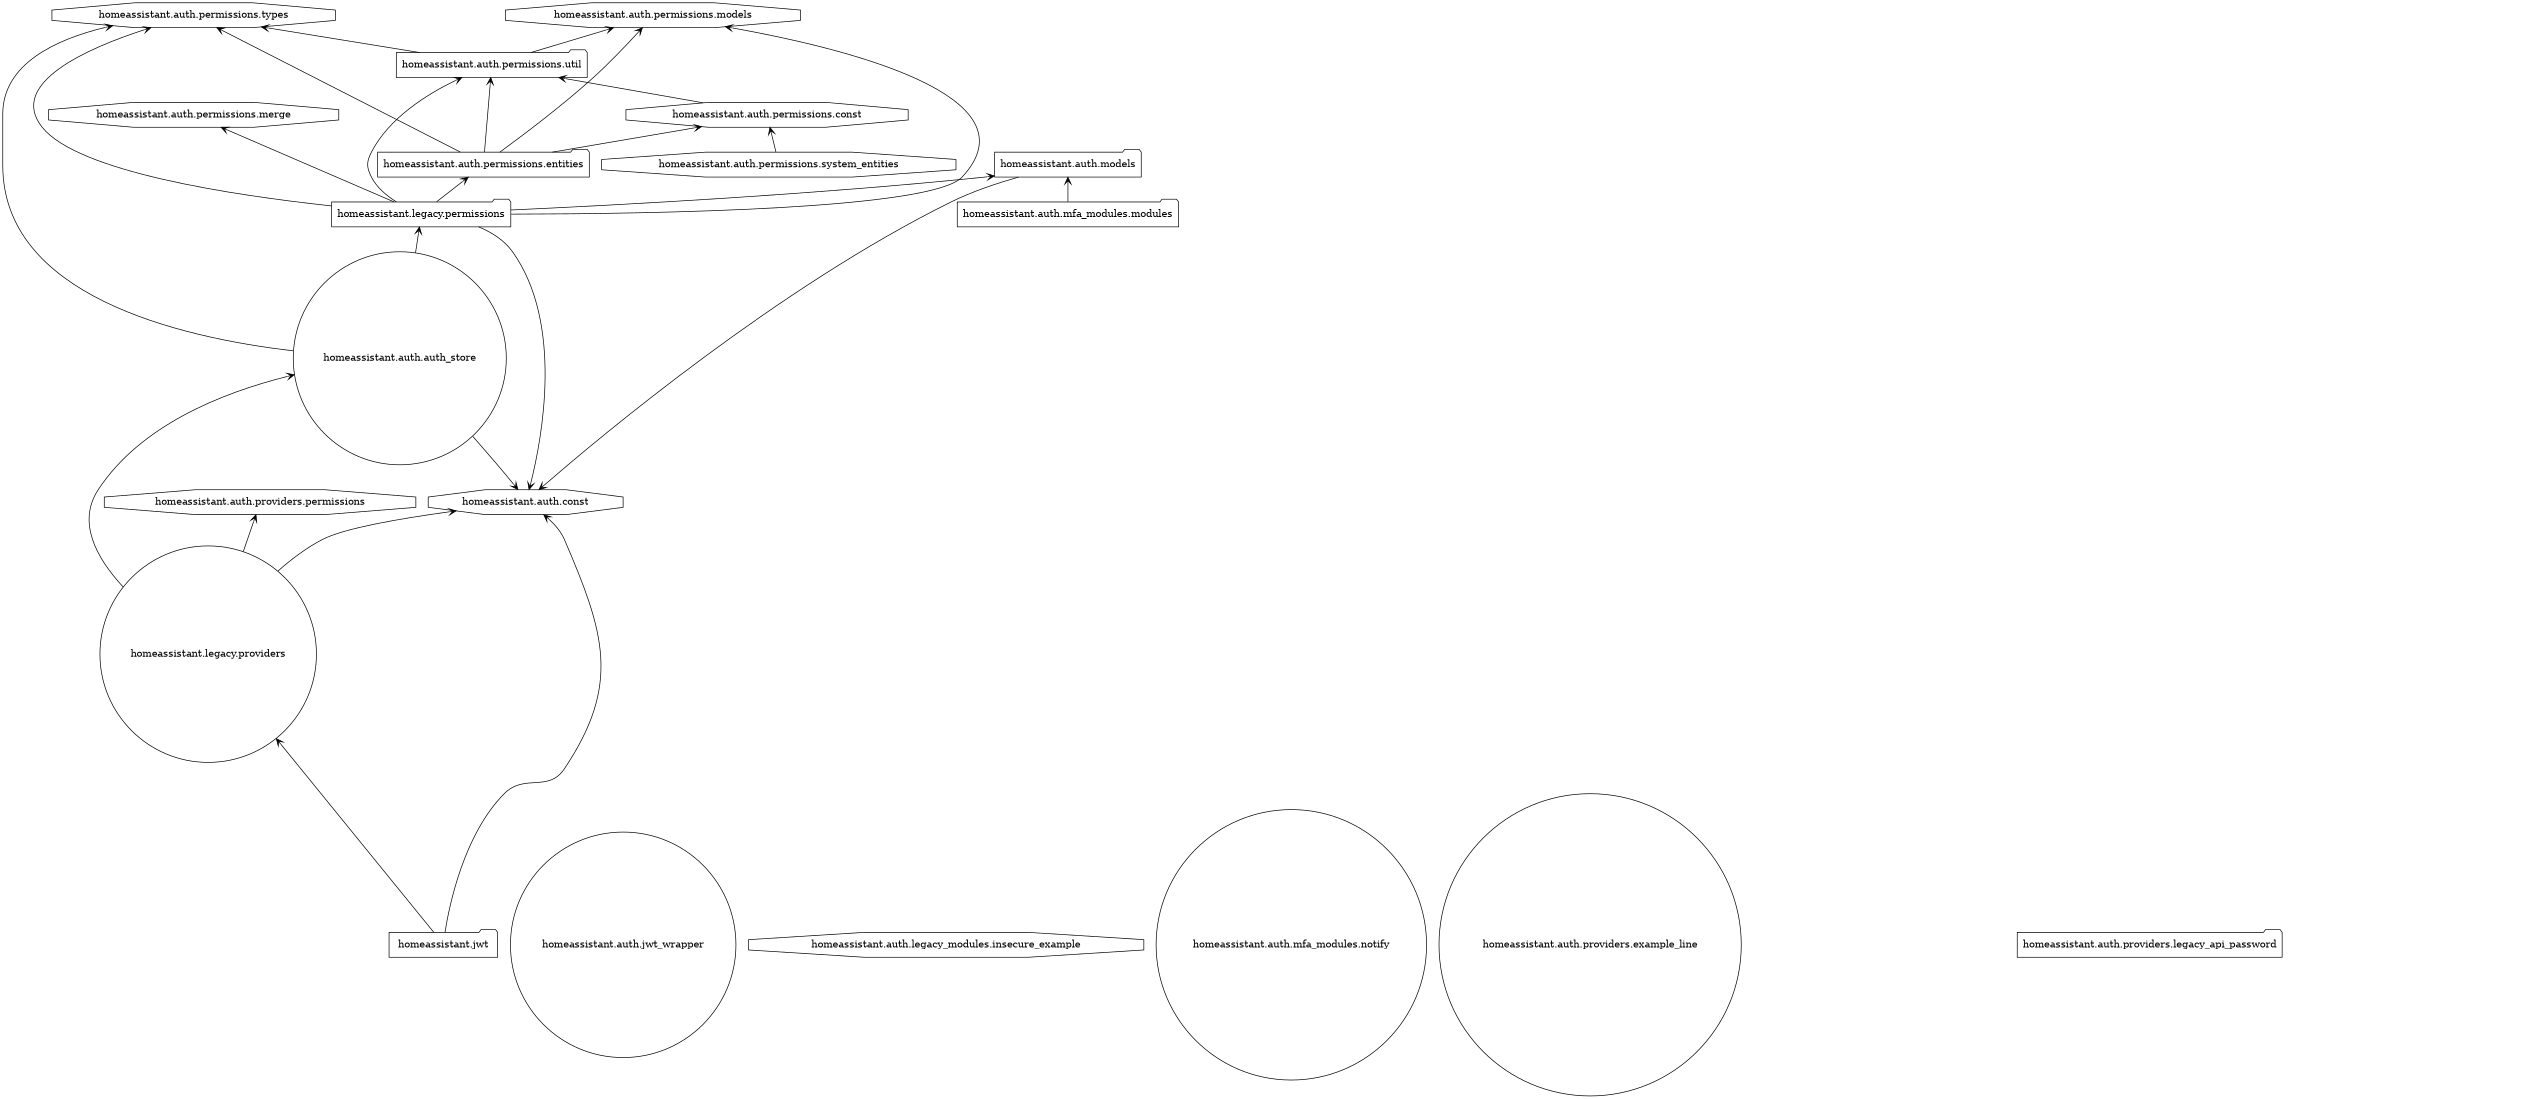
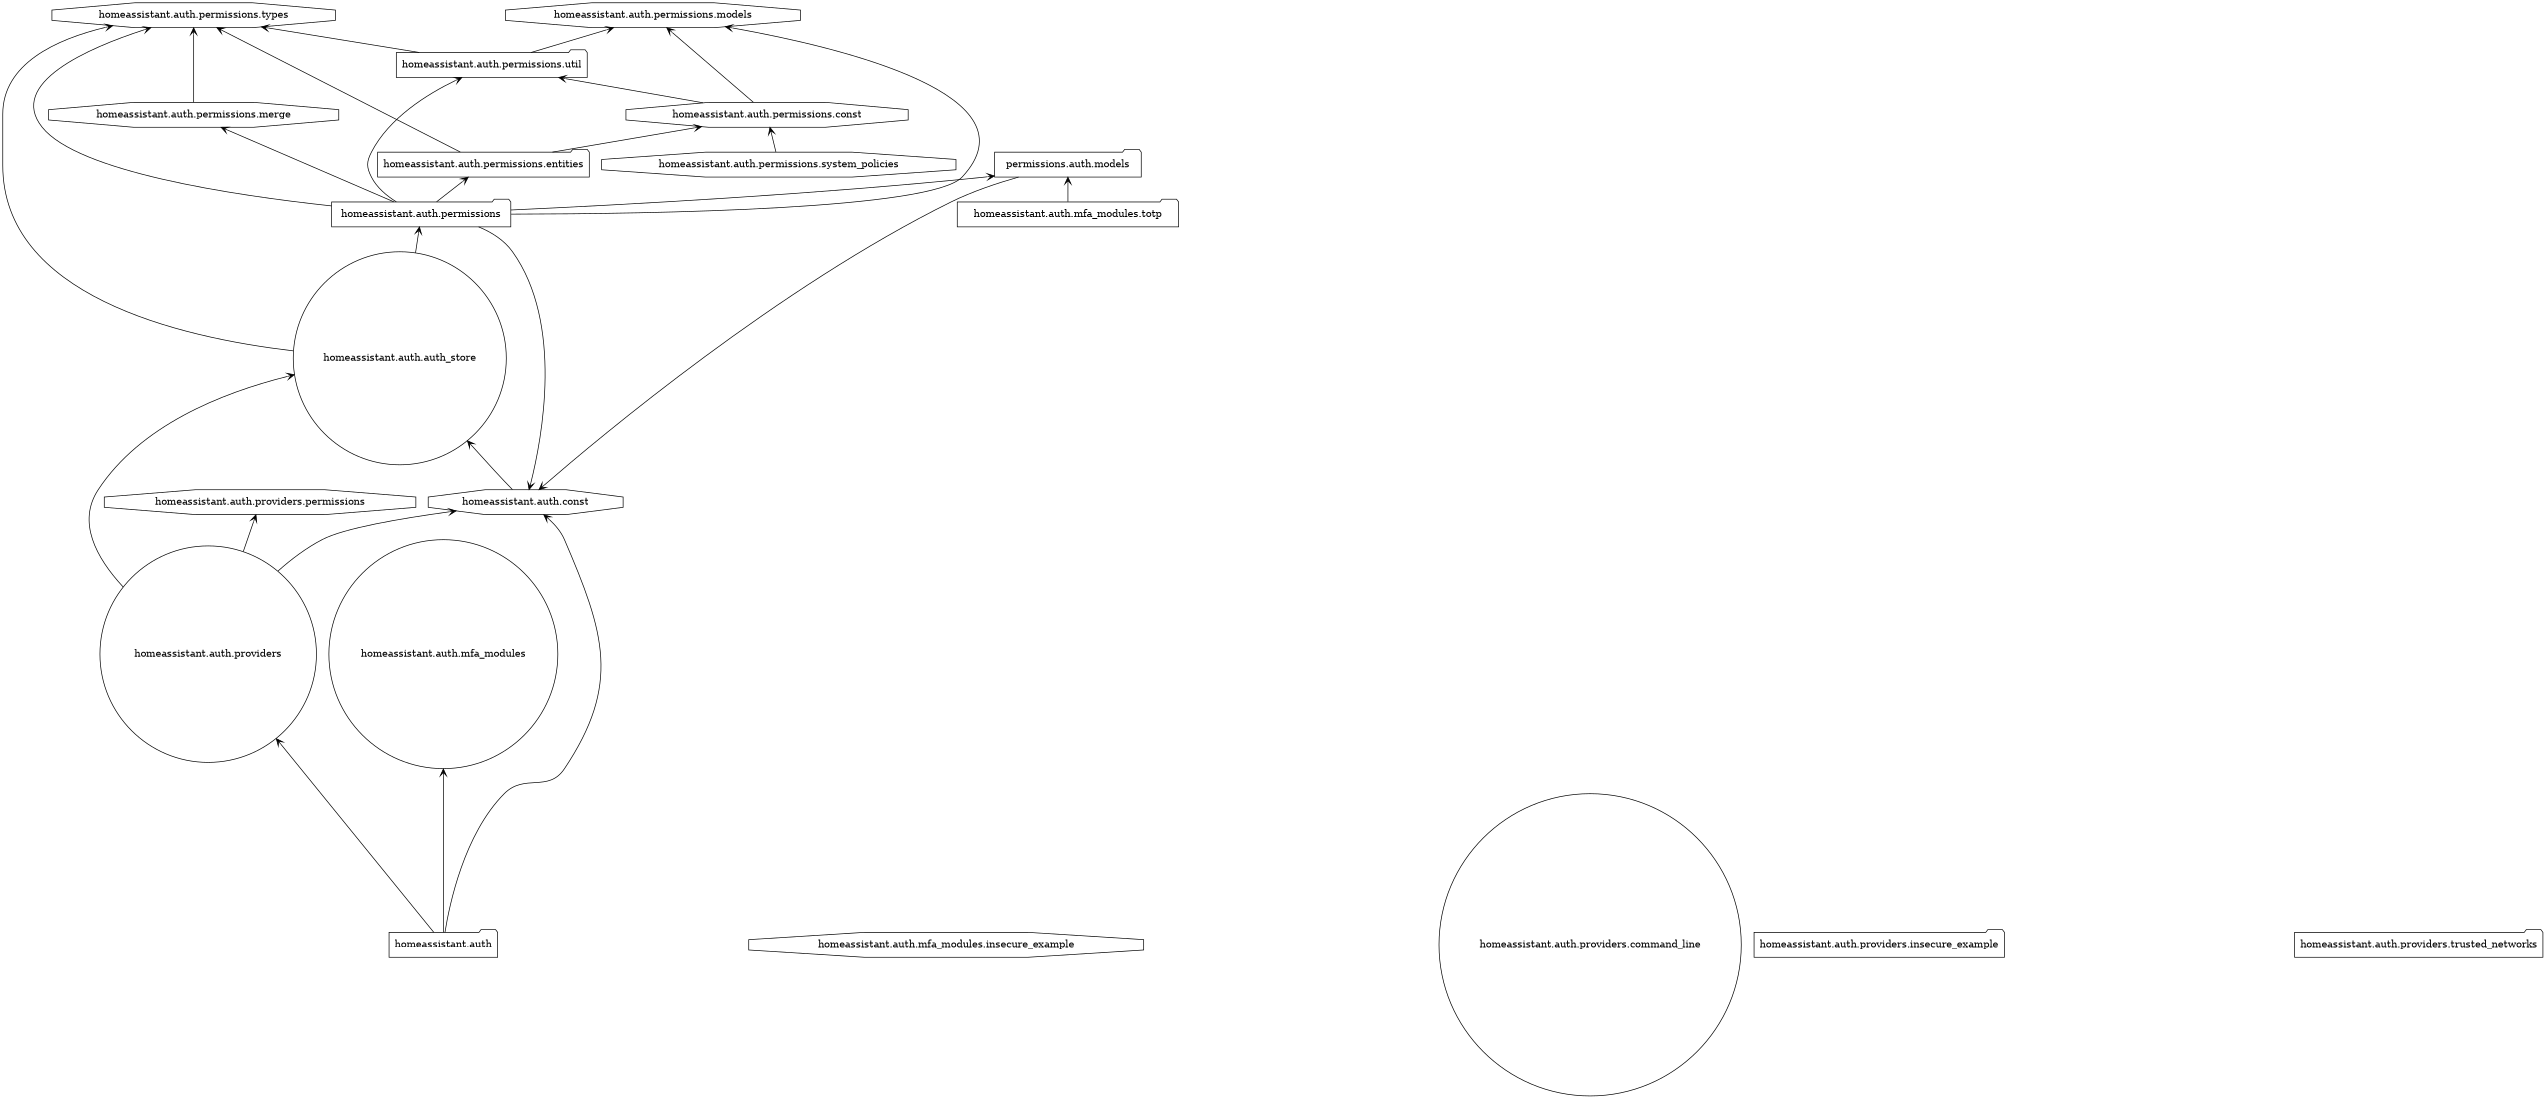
edge "homeassistant.auth.permissions.merge" -> "homeassistant.auth.permissions.types": added
edge "homeassistant.auth.permissions.entities" -> "homeassistant.auth.permissions.models": now "homeassistant.auth.permissions.const" -> "homeassistant.auth.permissions.models"
edge "homeassistant.auth.permissions.entities" -> "homeassistant.auth.permissions.util": removed
node "homeassistant.auth.permissions.system_entities": label "homeassistant.auth.permissions.system_entities" -> "homeassistant.auth.permissions.system_policies"
node "homeassistant.auth.models": label "homeassistant.auth.models" -> "permissions.auth.models"
node "homeassistant.legacy.permissions": label "homeassistant.legacy.permissions" -> "homeassistant.auth.permissions"
node "homeassistant.auth.mfa_modules.modules": label "homeassistant.auth.mfa_modules.modules" -> "homeassistant.auth.mfa_modules.totp"
edge "homeassistant.auth.auth_store" -> "homeassistant.auth.const": reversed
node "homeassistant.legacy.providers": label "homeassistant.legacy.providers" -> "homeassistant.auth.providers"
node "homeassistant.auth.mfa_modules": added
node "homeassistant.jwt": label "homeassistant.jwt" -> "homeassistant.auth"
node "homeassistant.auth.jwt_wrapper": removed
node "homeassistant.auth.legacy_modules.insecure_example": label "homeassistant.auth.legacy_modules.insecure_example" -> "homeassistant.auth.mfa_modules.insecure_example"
node "homeassistant.auth.mfa_modules.notify": removed
node "homeassistant.auth.providers.example_line": label "homeassistant.auth.providers.example_line" -> "homeassistant.auth.providers.command_line"
node "homeassistant.auth.providers.insecure_example": added
node "homeassistant.auth.providers.legacy_api_password": removed
node "homeassistant.auth.providers.trusted_networks": added
